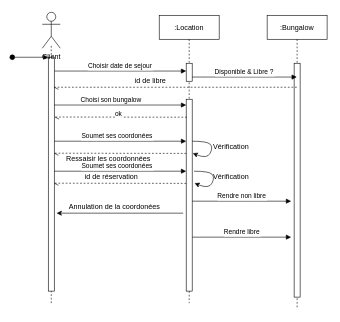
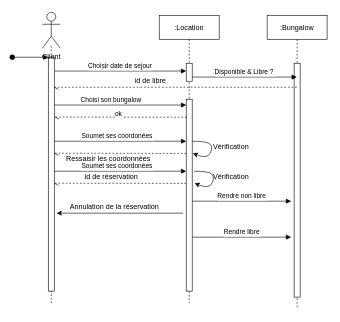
node "Annulation de la coordonées": label "Annulation de la coordonées" -> "Annulation de la réservation"
